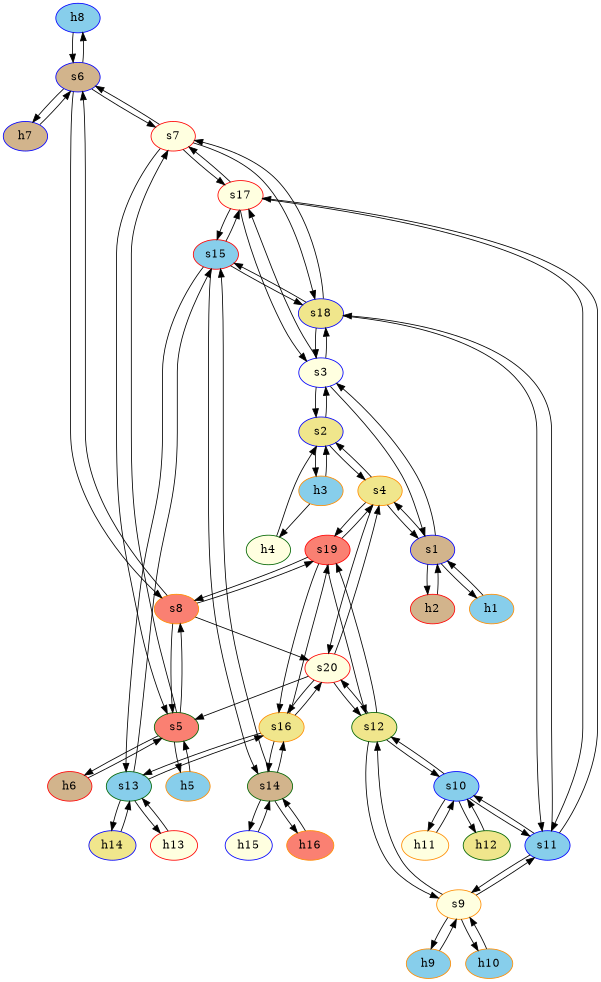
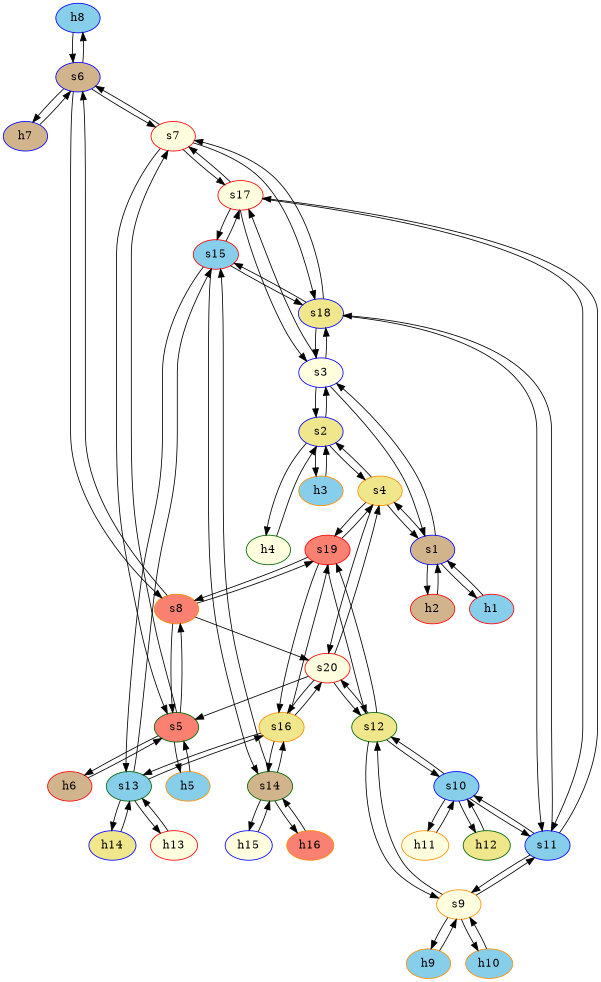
edge "h3" -> "h4": now "s2" -> "h4"
node "h1": color darkorange -> red
